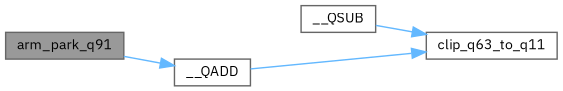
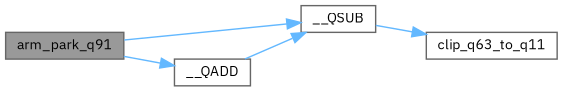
edge "arm_park_q91" -> "__QSUB": added
edge "__QADD" -> "clip_q63_to_q11": now "__QADD" -> "__QSUB"
